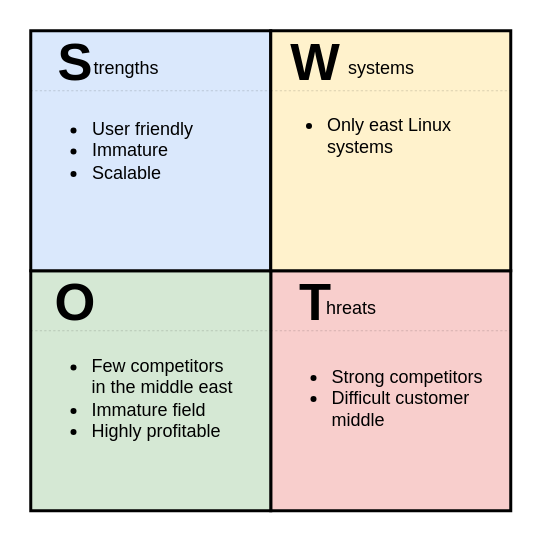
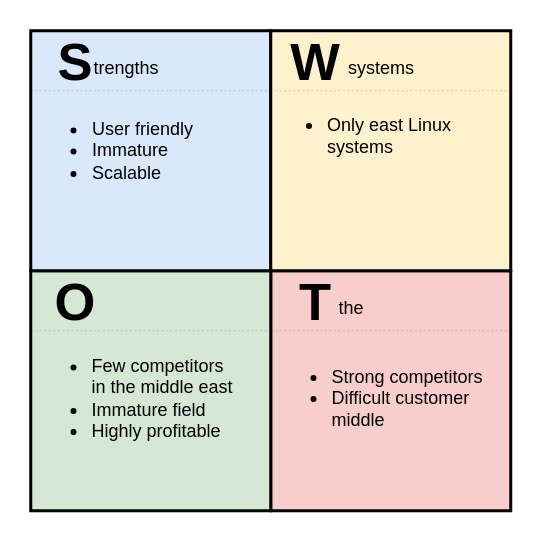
node "hreats": label "hreats" -> "the"
